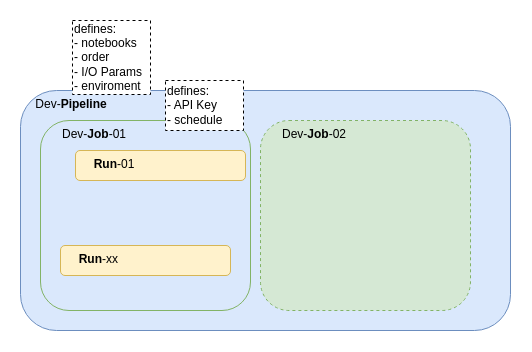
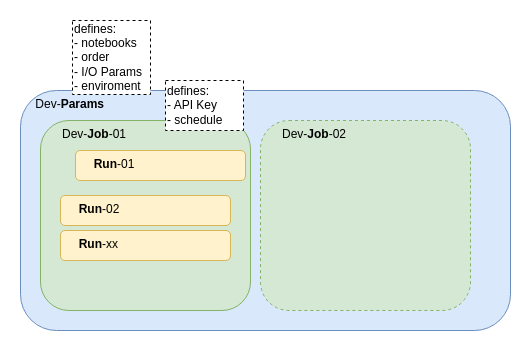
node "Dev-Pipeline": label "Dev-Pipeline" -> "Dev-Params"
node "Dev-Job-01": fillcolor #dae8fc -> #d5e8d4
node "Run-02": added
node "Run-xx": moved (146, 261) -> (146, 246)
